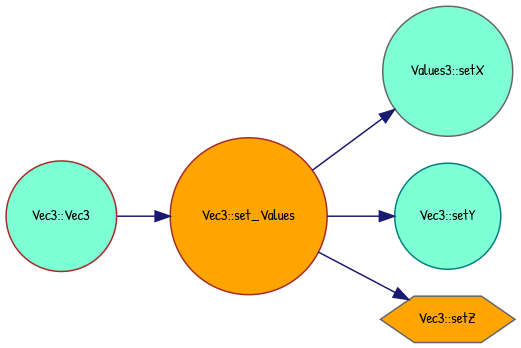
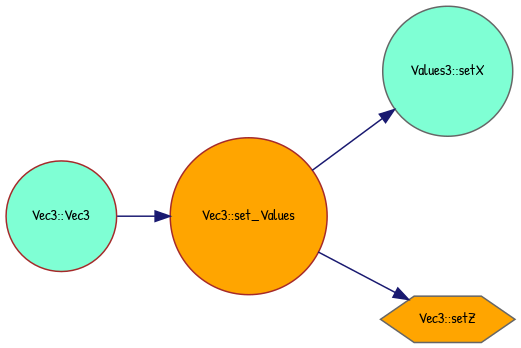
node "Vec3::setY": removed
